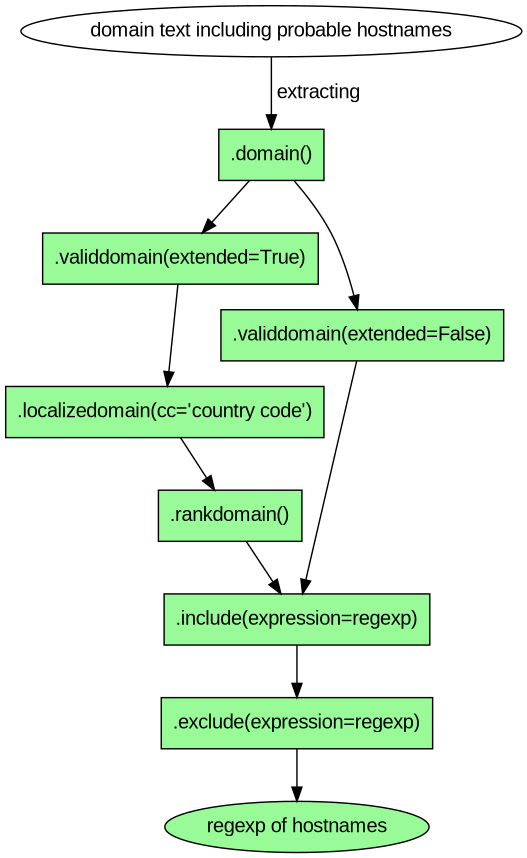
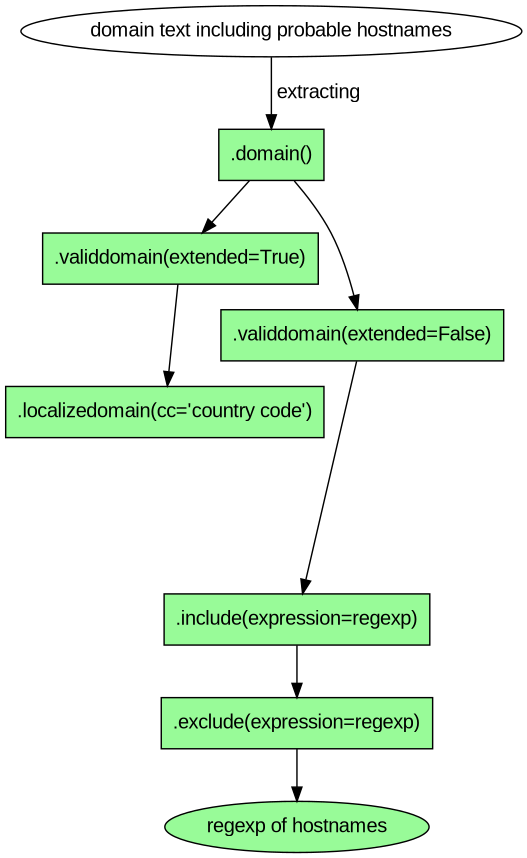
node ".rankdomain()": removed
